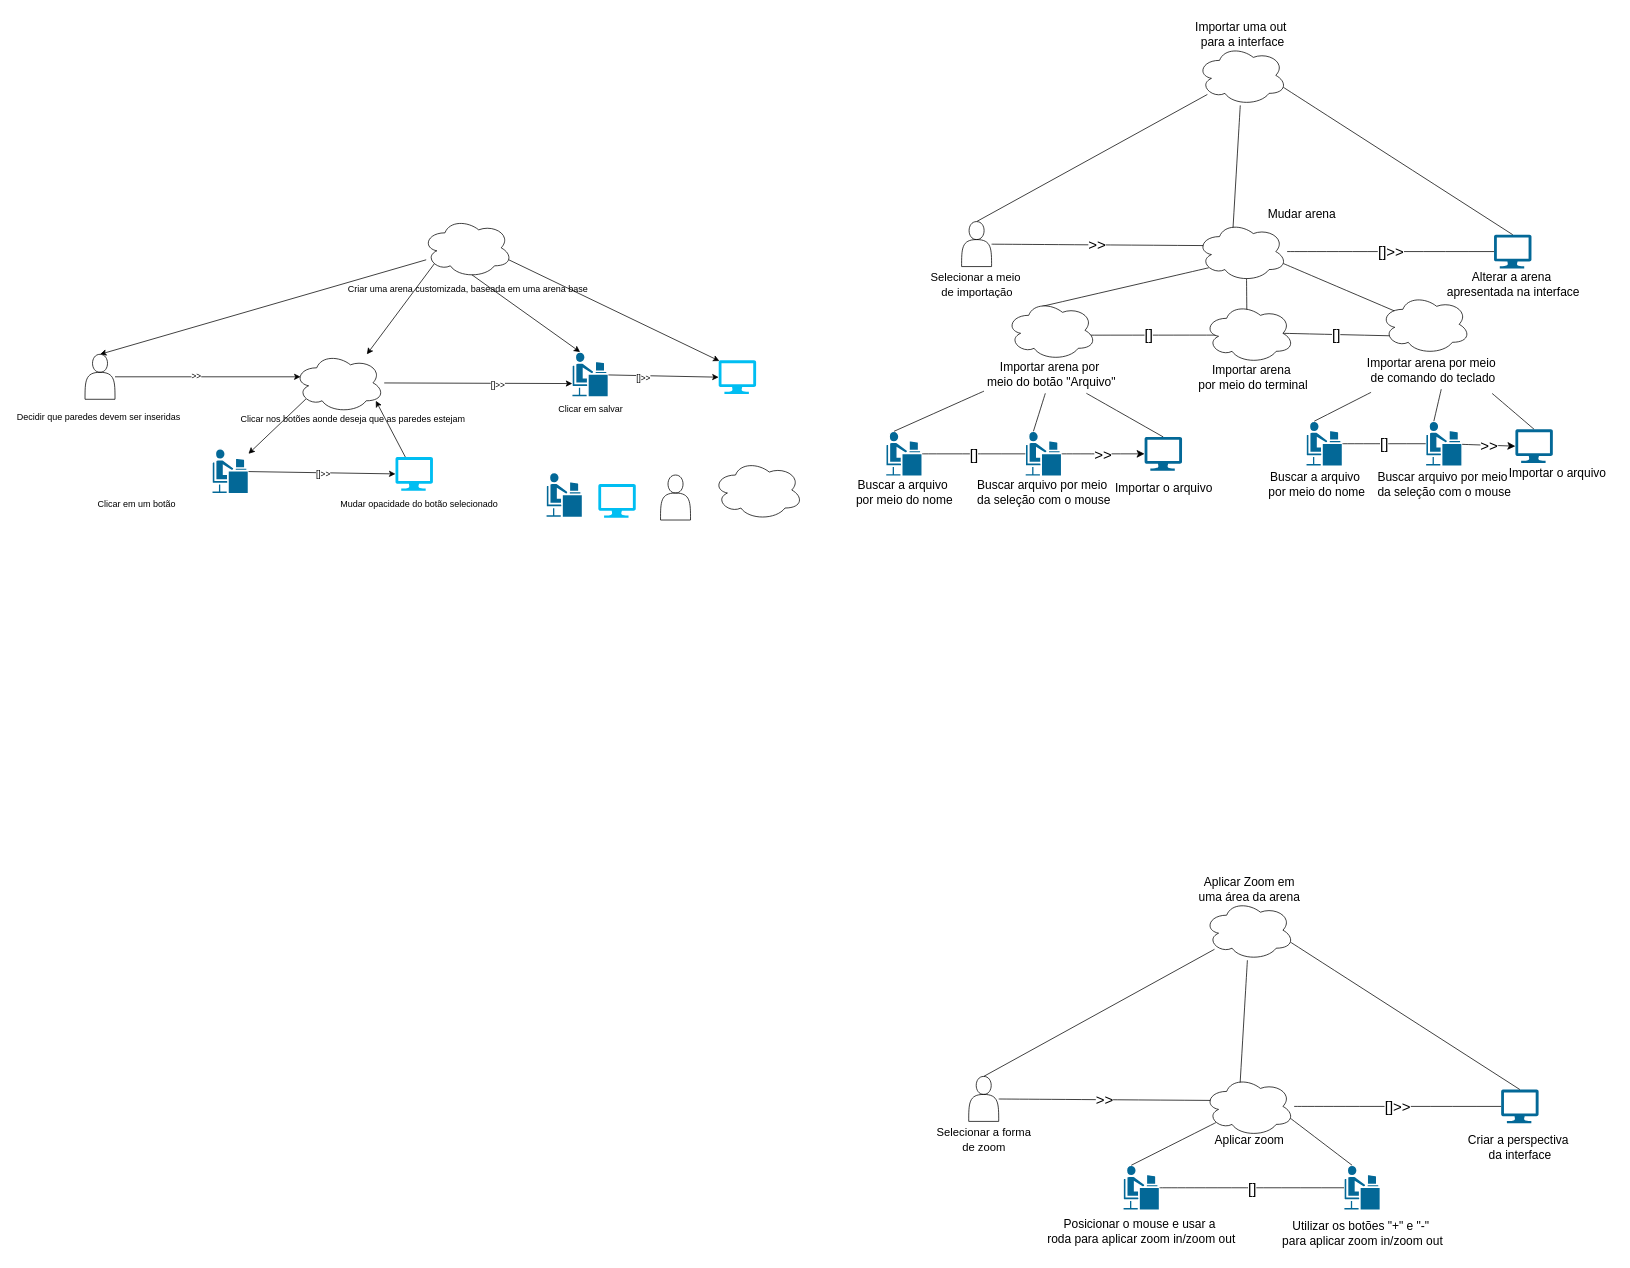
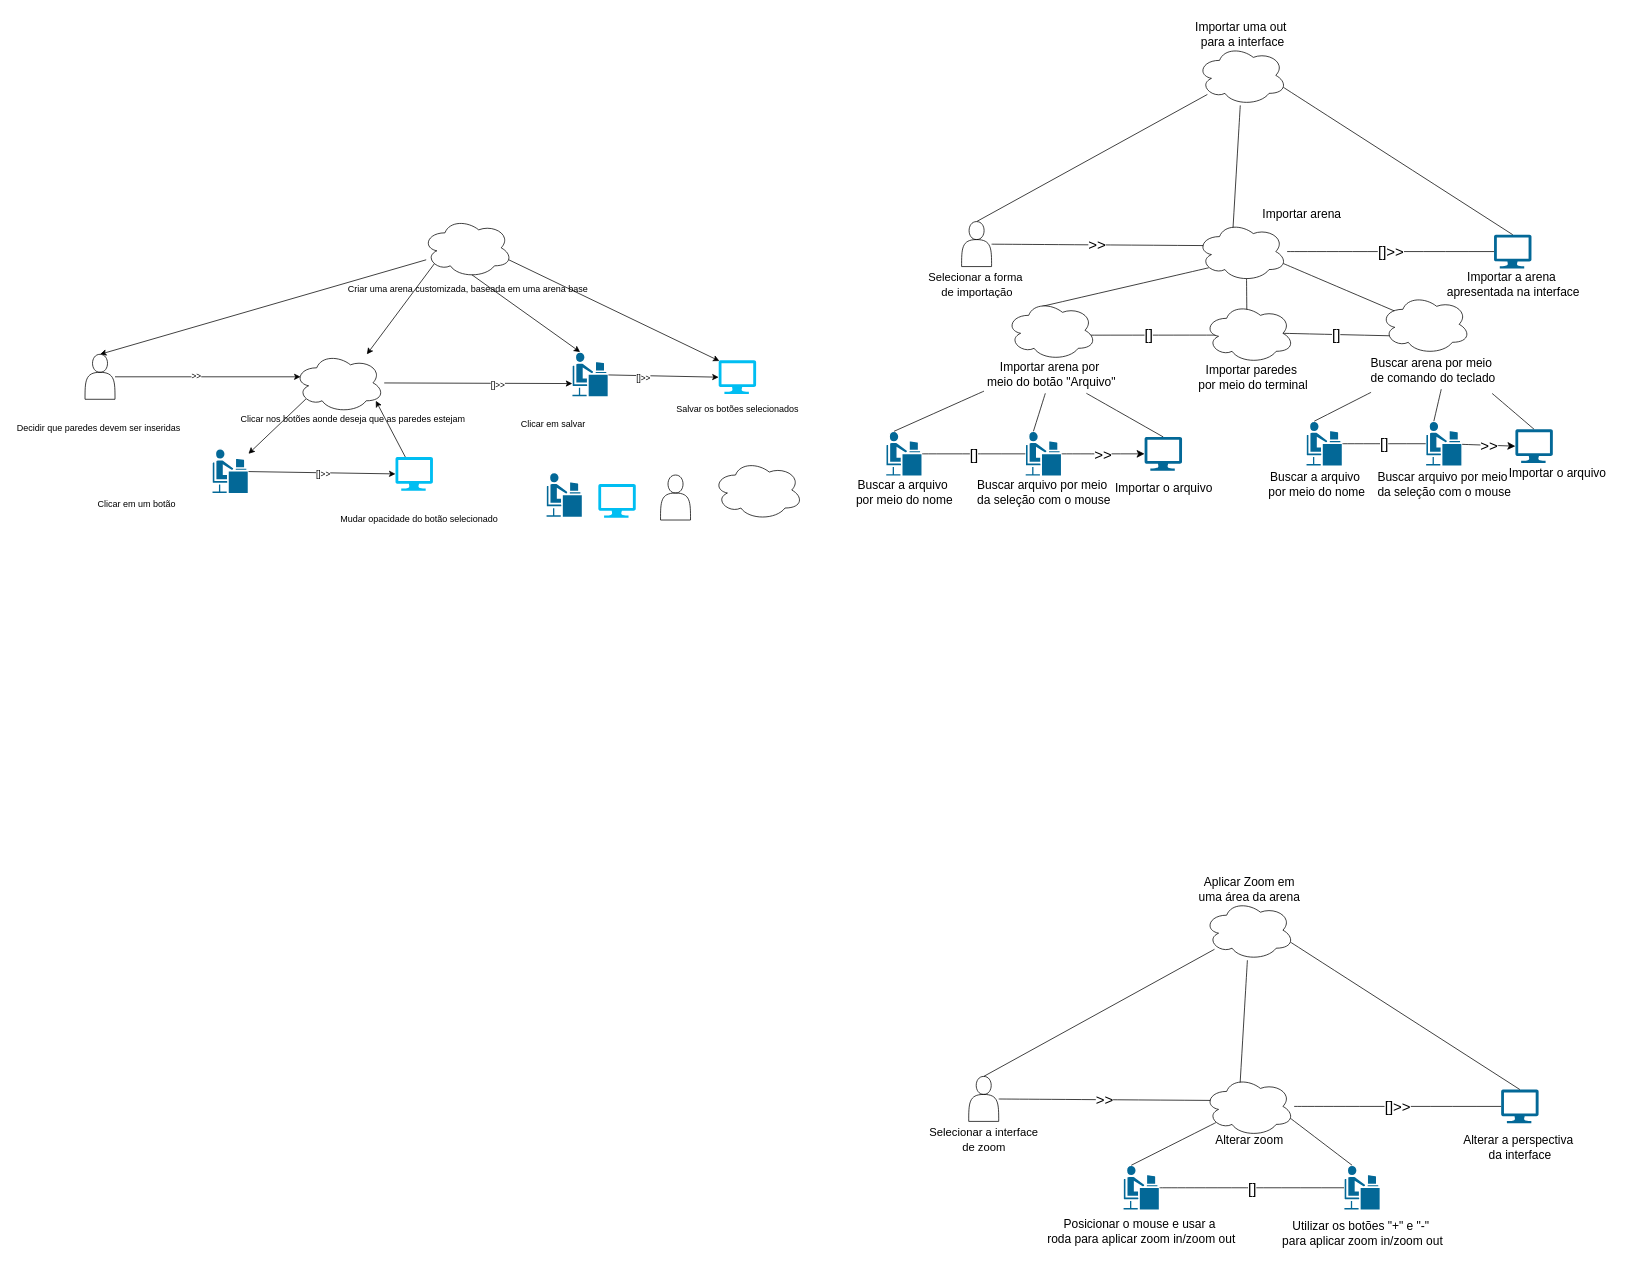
node "Mudar arena": label "Mudar arena" -> "Importar arena"
node "Selecionar a meio de importação": label "Selecionar a meio de importação" -> "Selecionar a forma de importação"
node "Alterar a arena apresentada na interface": label "Alterar a arena apresentada na interface" -> "Importar a arena apresentada na interface"
node "Importar arena por meio de comando do teclado": label "Importar arena por meio de comando do teclado" -> "Buscar arena por meio de comando do teclado"
node "Importar arena por meio do terminal": label "Importar arena por meio do terminal" -> "Importar paredes por meio do terminal"
node "Clicar em salvar": moved (591, 414) -> (553, 429)
node "Salvar os botões selecionados": added
node "Decidir que paredes devem ser inseridas": moved (100, 422) -> (100, 433)
node "Mudar opacidade do botão selecionado": moved (419, 504) -> (419, 519)
node "Selecionar a forma de zoom": label "Selecionar a forma de zoom" -> "Selecionar a interface de zoom"
node "Aplicar zoom": label "Aplicar zoom" -> "Alterar zoom"
node "Criar a perspectiva da interface": label "Criar a perspectiva da interface" -> "Alterar a perspectiva da interface"
